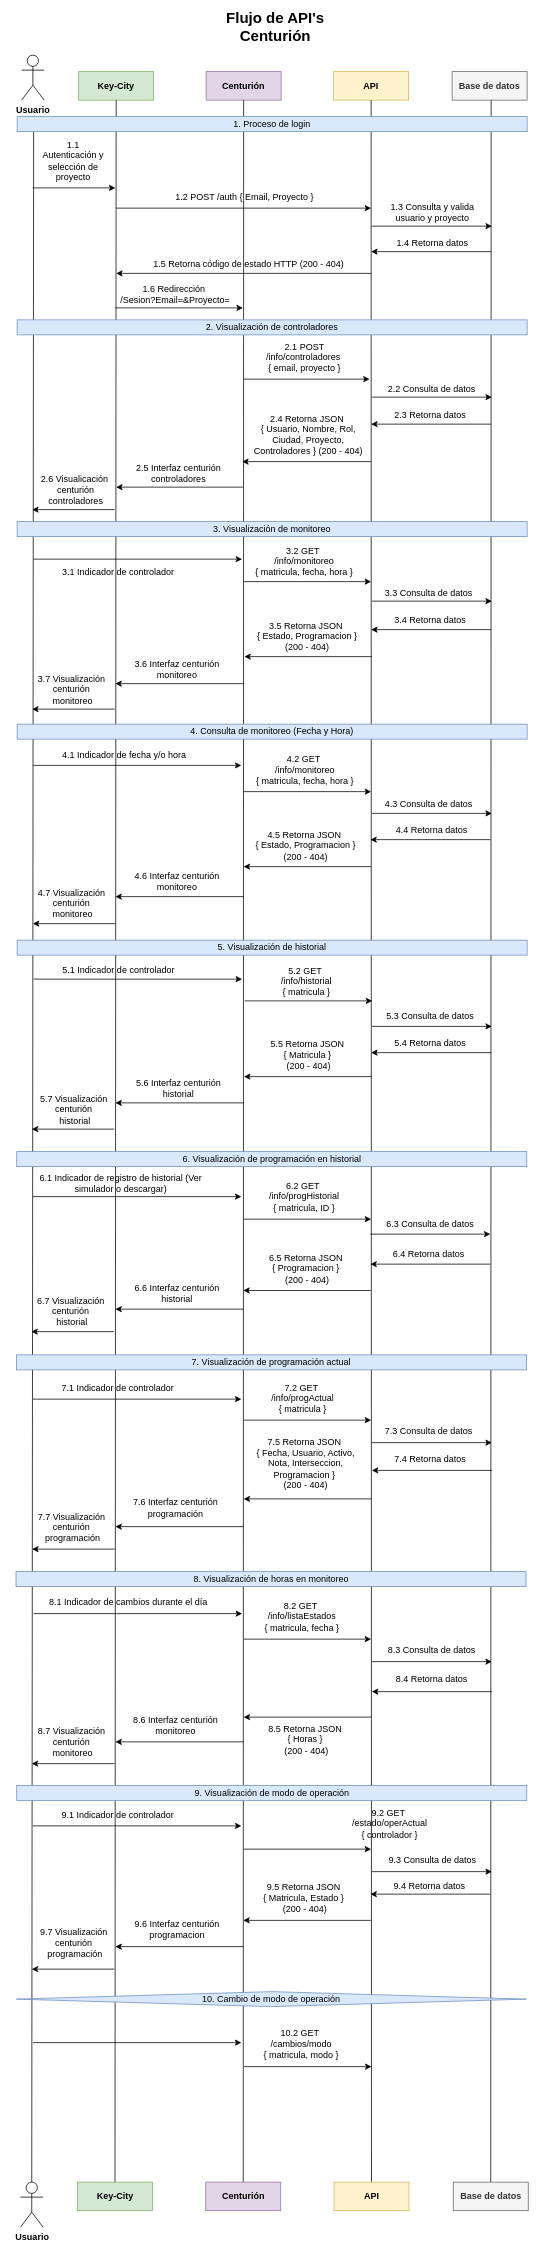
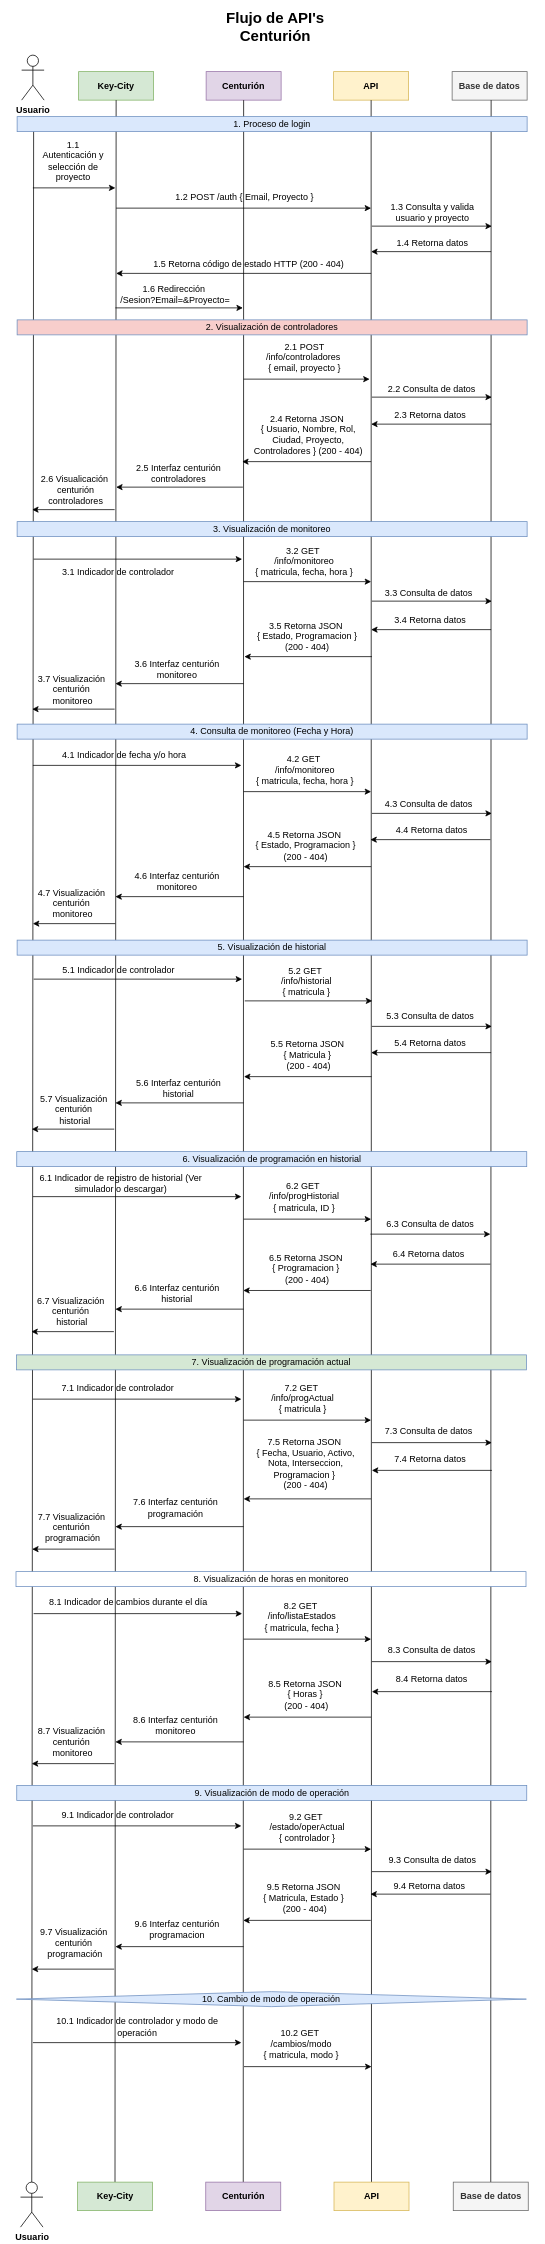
node "2. Visualización de controladores": fillcolor #dae8fc -> #f8cecc
node "7. Visualización de programación actual": fillcolor #dae8fc -> #d5e8d4
node "8. Visualización de horas en monitoreo": fillcolor #dae8fc -> #ffffff
node "8.5 Retorna JSON { Horas } (200 - 404)": moved (306, 1739) -> (306, 1694)
node "9.2 GET /estado/operActual { controlador }": moved (389, 1824) -> (307, 1827)
node "10.1 Indicador de controlador y modo de operación": added
